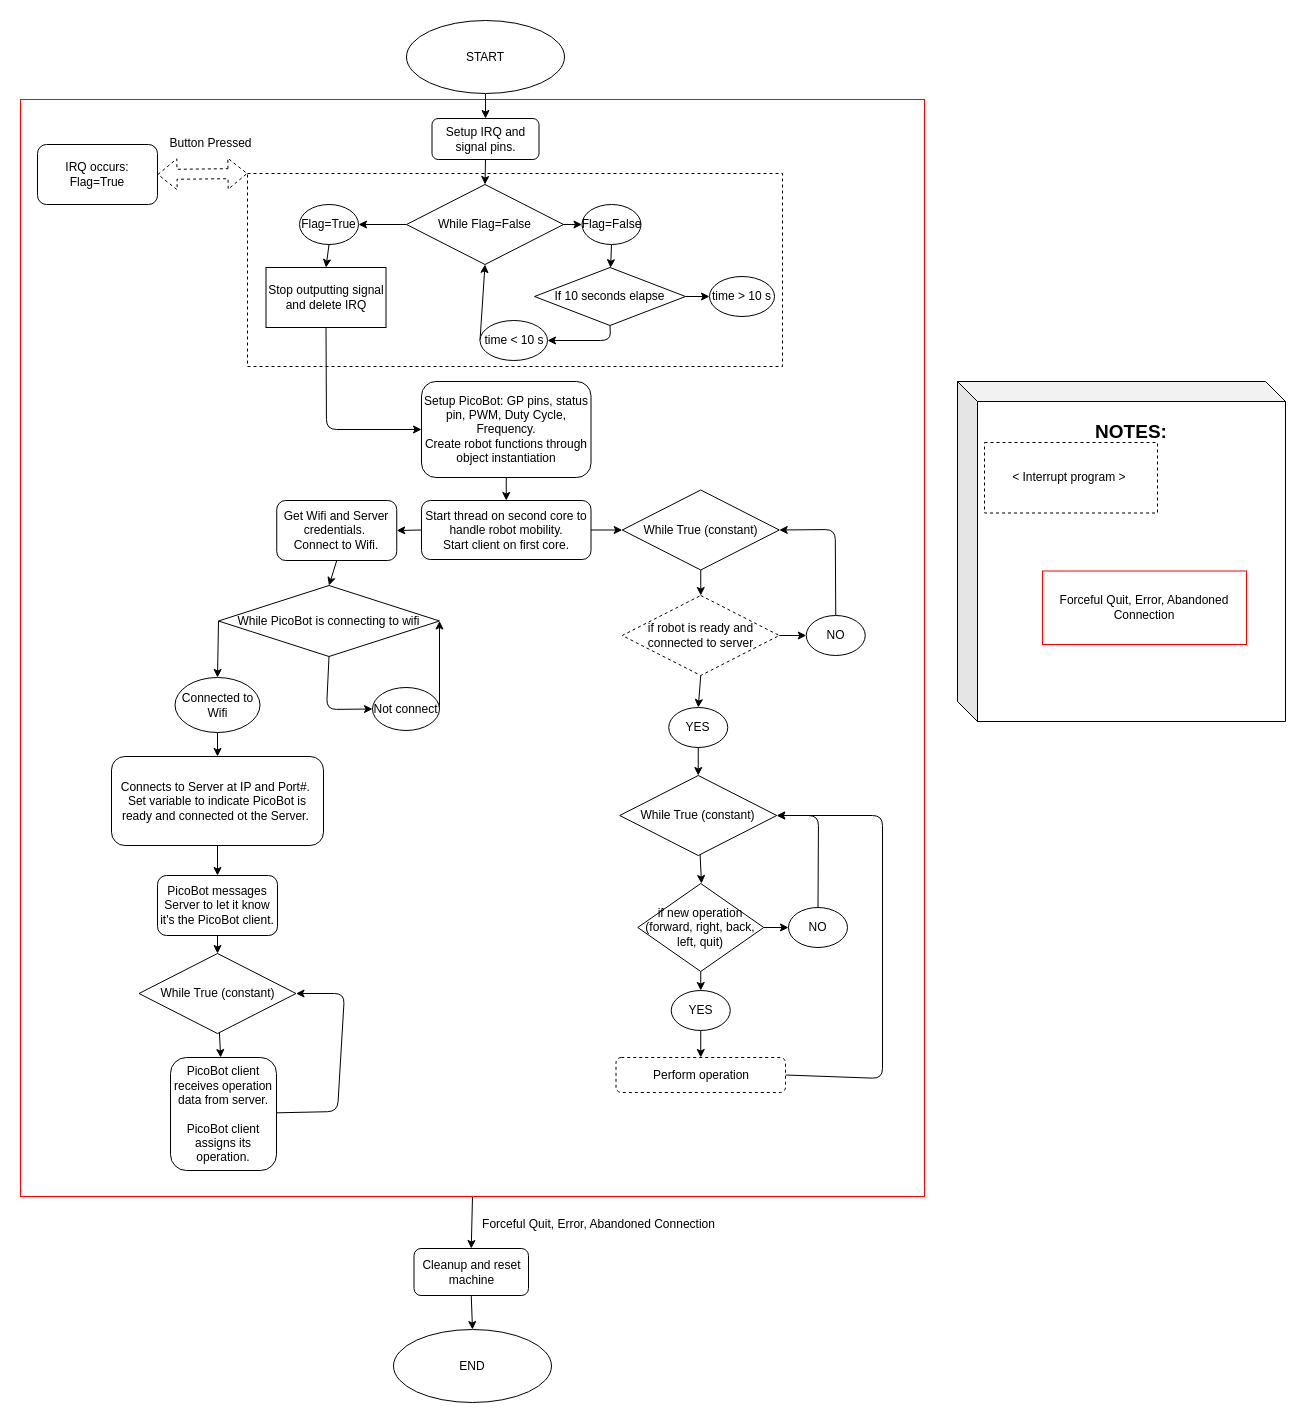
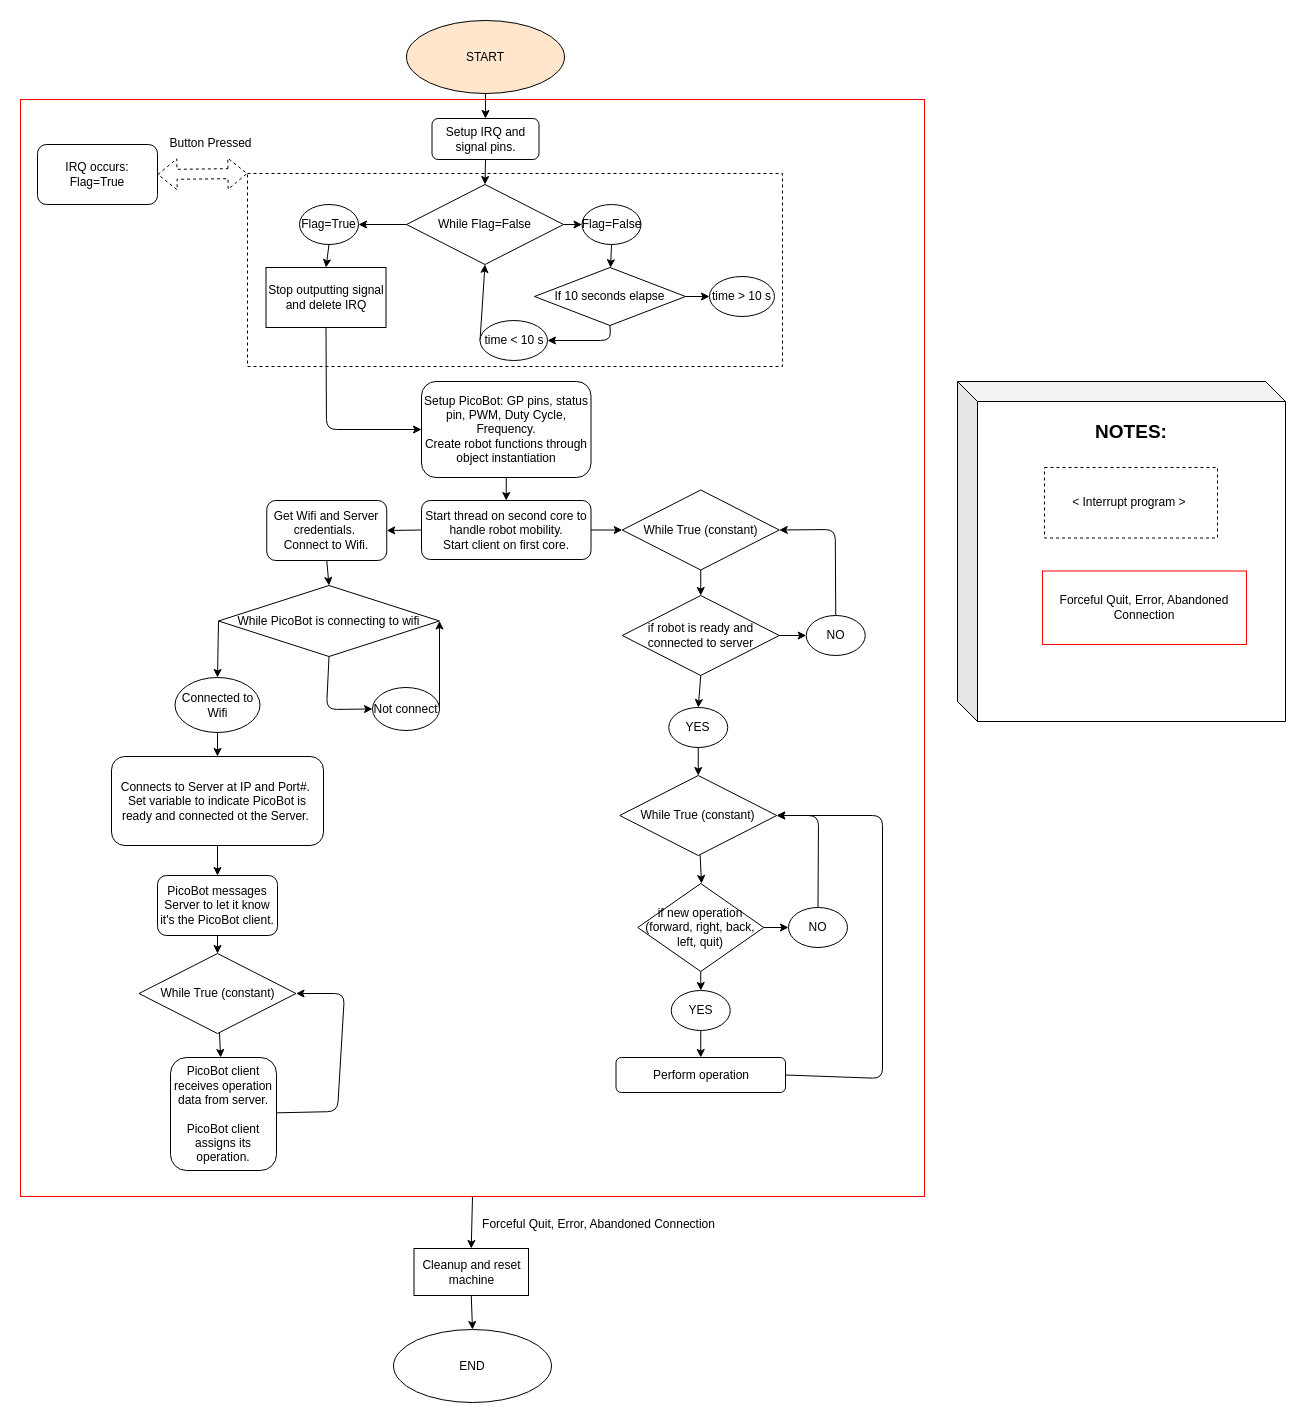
node "START": fillcolor #ffffff -> #ffe6cc
node "< Interrupt program >": moved (1071, 478) -> (1131, 503)
node "Get Wifi and Server credentials. Connect to Wifi.": moved (337, 531) -> (327, 531)
node "if robot is ready and connected to server": style dashed -> solid
node "Perform operation": style dashed -> solid
node "Cleanup and reset machine": shape rounded rectangle -> rectangle
